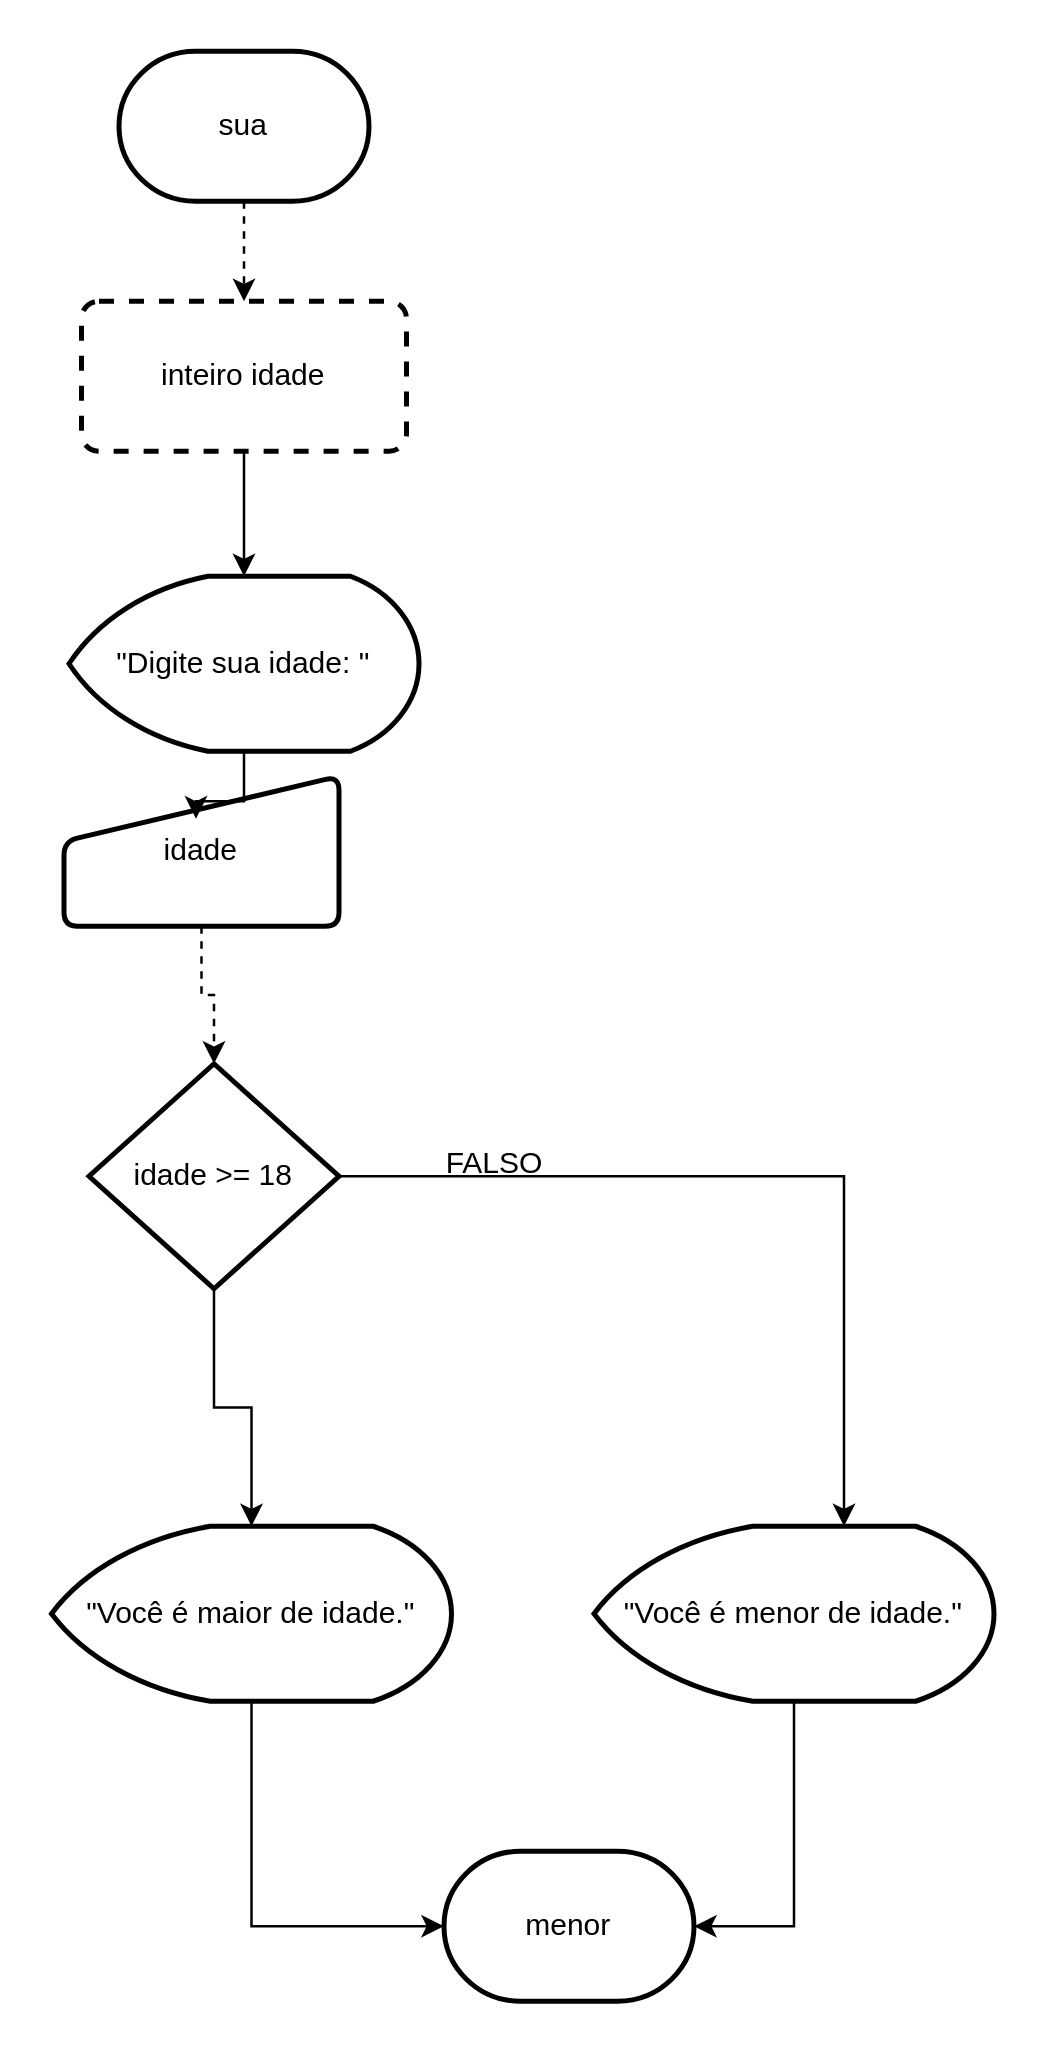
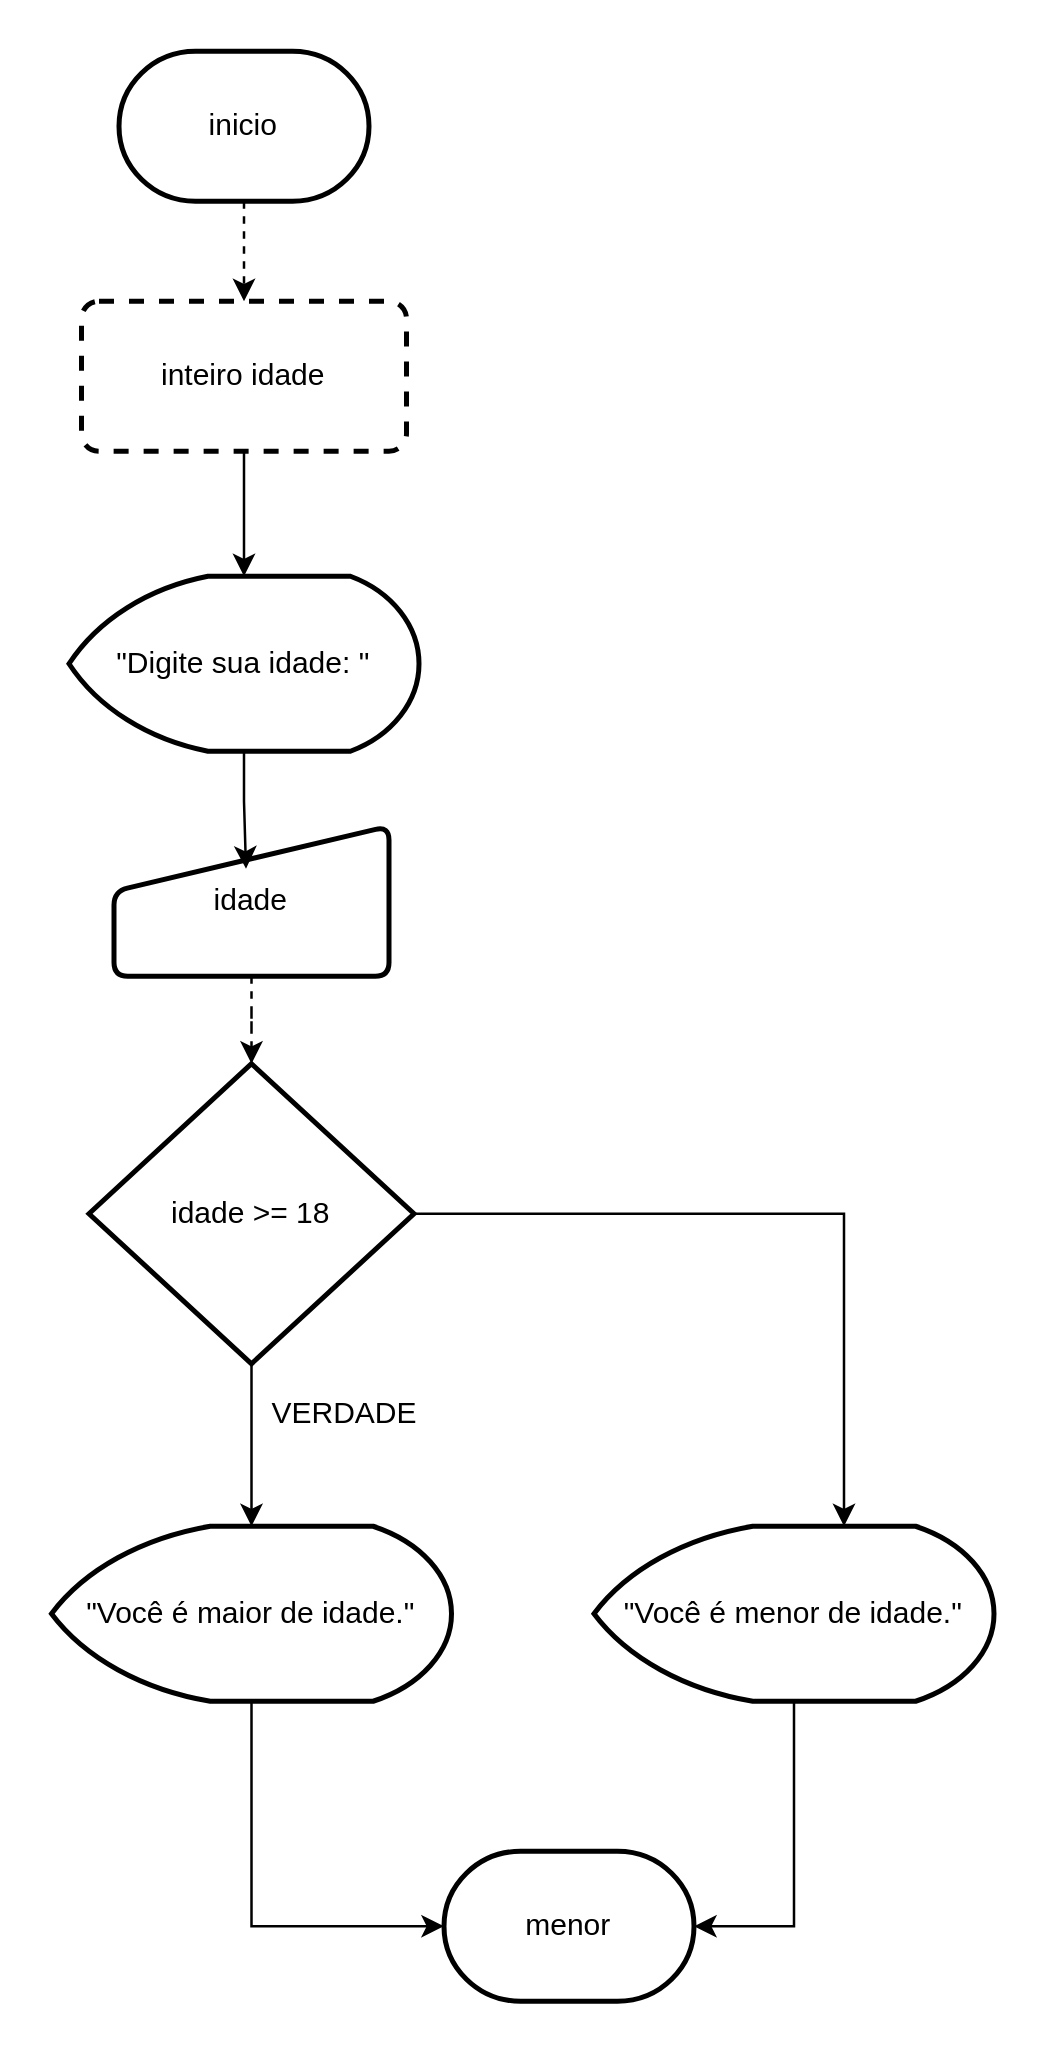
node "sua": label "sua" -> "inicio"
node "idade": moved (201, 851) -> (251, 901)
node "FALSO": removed
node "idade >= 18": size 250x225 -> 325x300
node "VERDADE": added
